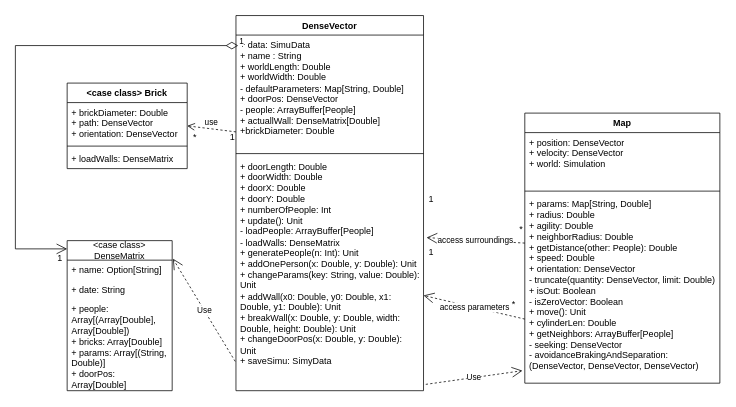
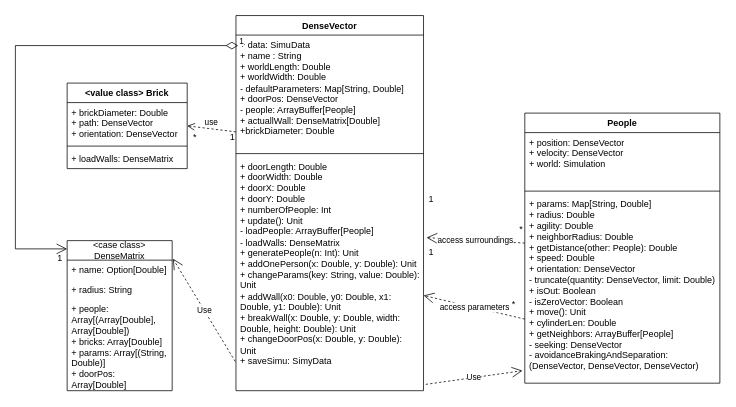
node "<case class> Brick": label "<case class> Brick" -> "<value class> Brick"
node "Map": label "Map" -> "People"
node "+ name: Option[String]": label "+ name: Option[String]" -> "+ name: Option[Double]"
node "+ date: String": label "+ date: String" -> "+ radius: String"
